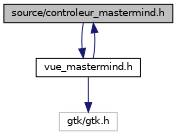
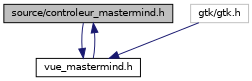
edge "vue_mastermind.h" -> "gtk/gtk.h": reversed
